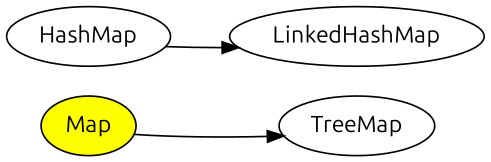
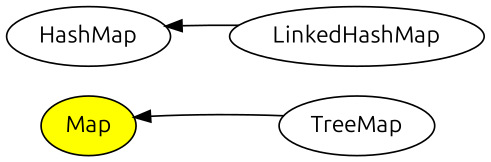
edge "HashMap" -> "LinkedHashMap": reversed
edge "Map" -> "TreeMap": reversed
